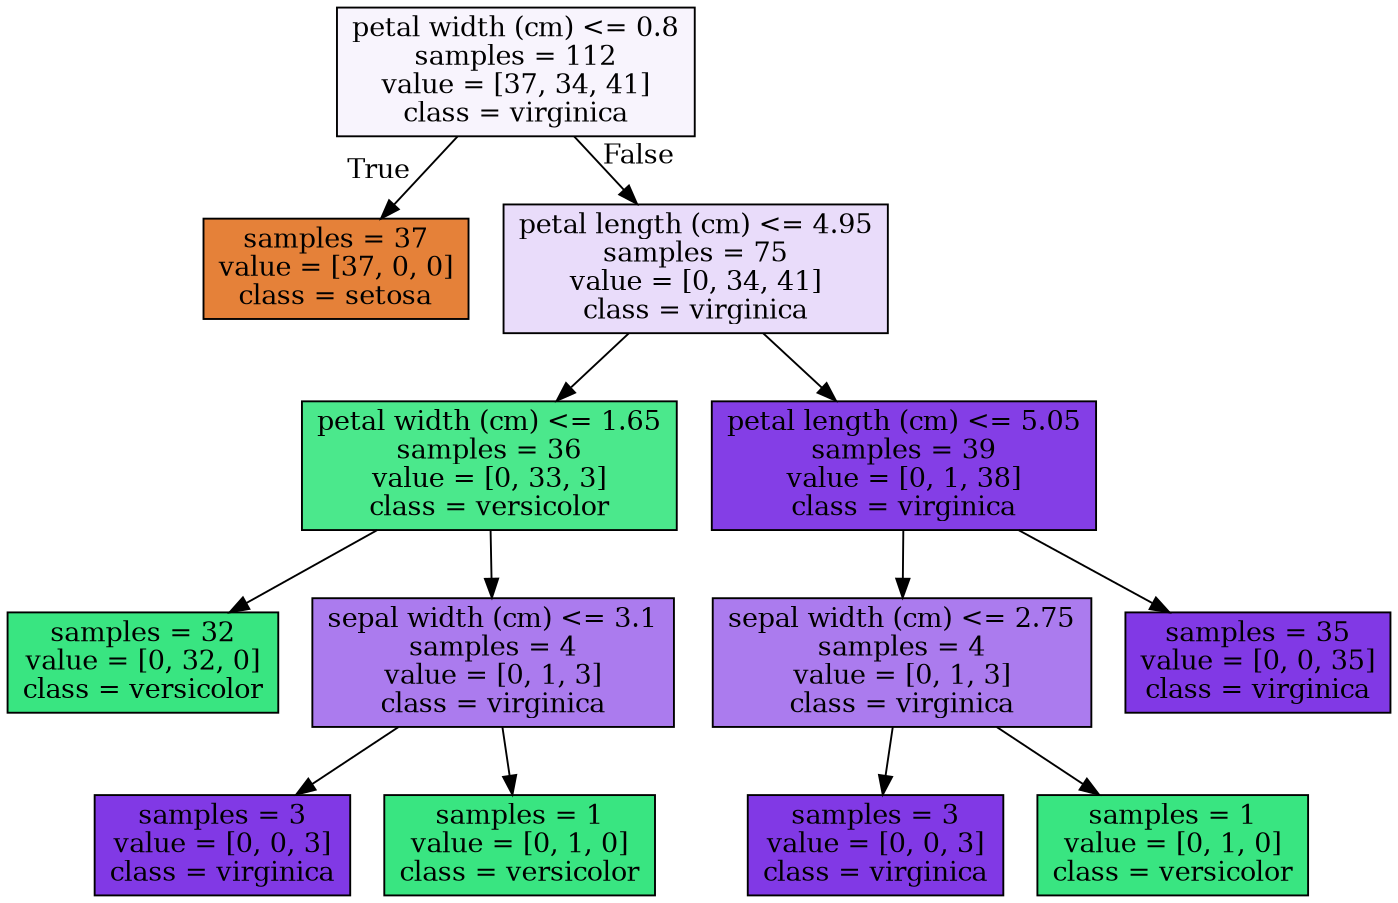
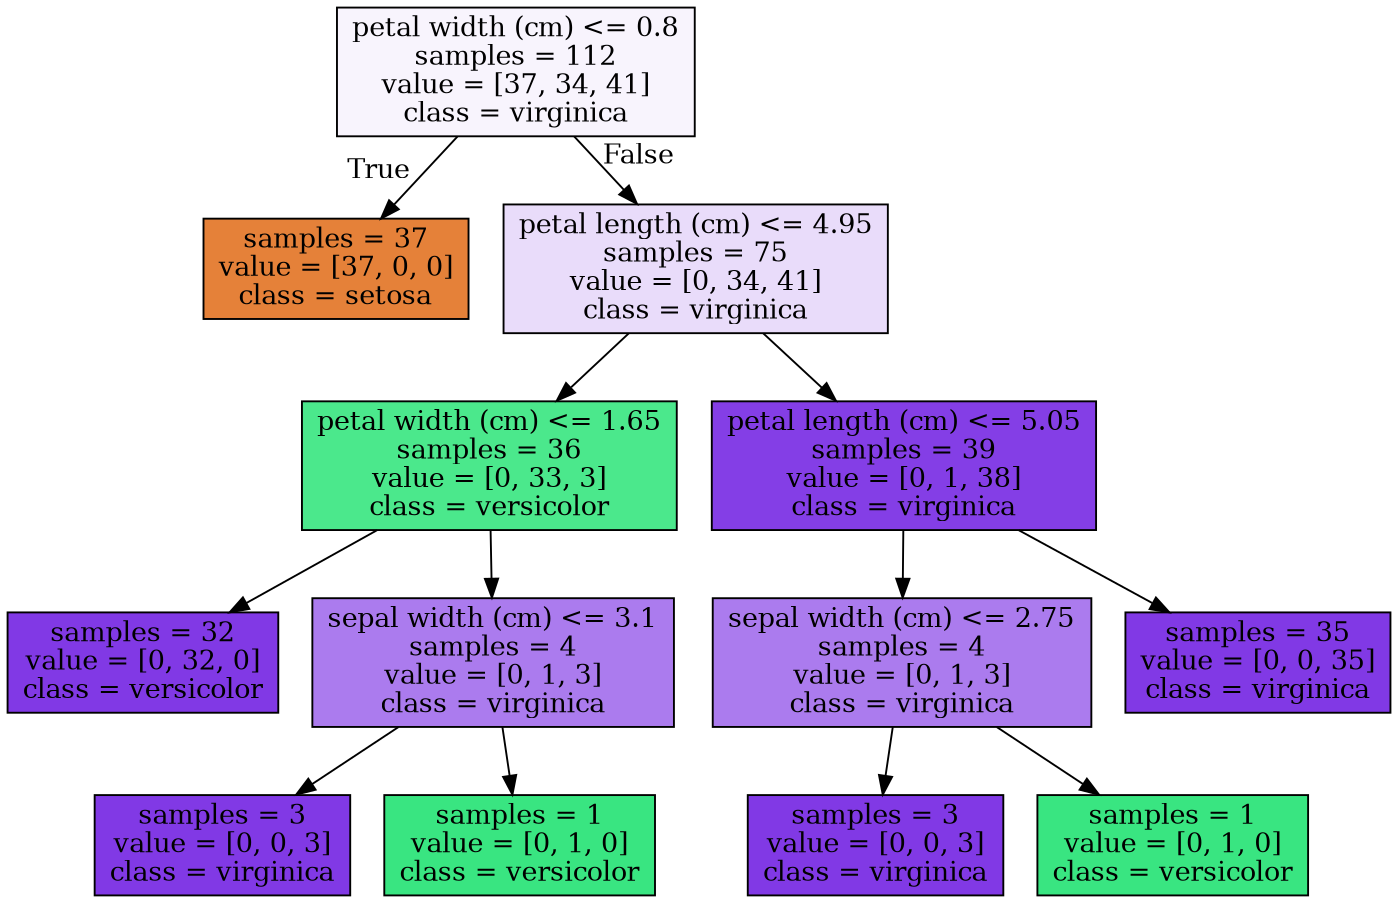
node "samples = 32 value = [0, 32, 0] class = versicolor": fillcolor #39e581ff -> #8139e5ff
